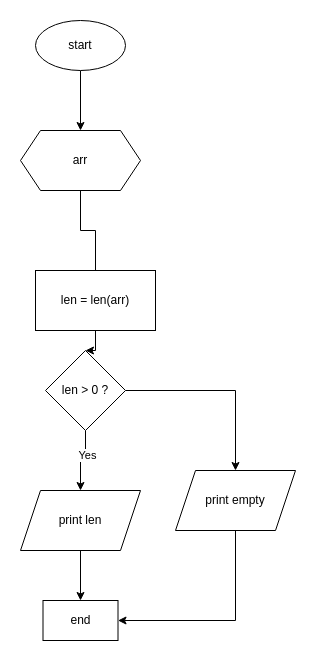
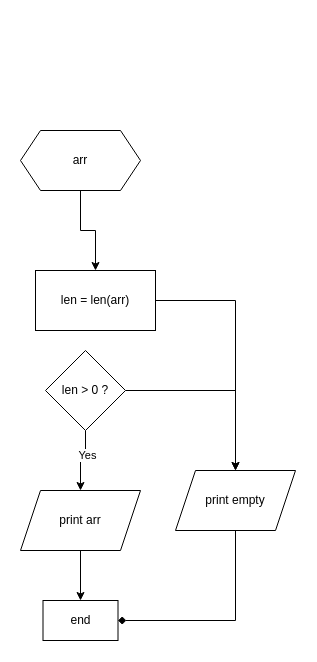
node "start": removed
edge "start" -> "arr": removed
edge "arr" -- "len = len(arr)": arrowhead none -> classic
edge "len = len(arr)" -> "len > 0 ?": now "len = len(arr)" -> "print empty"
node "print len": label "print len" -> "print arr"
edge "print empty" -> "end": arrowhead classic -> diamond
